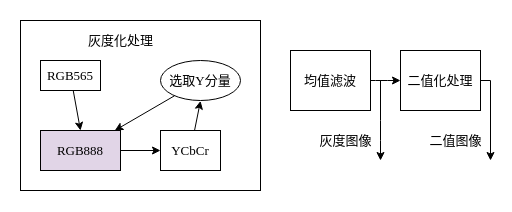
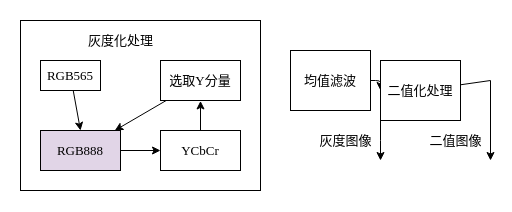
node "选取Y分量": shape ellipse -> rectangle
node "二值化处理": moved (441, 81) -> (421, 91)
node "YCbCr": size 60x40 -> 80x40
